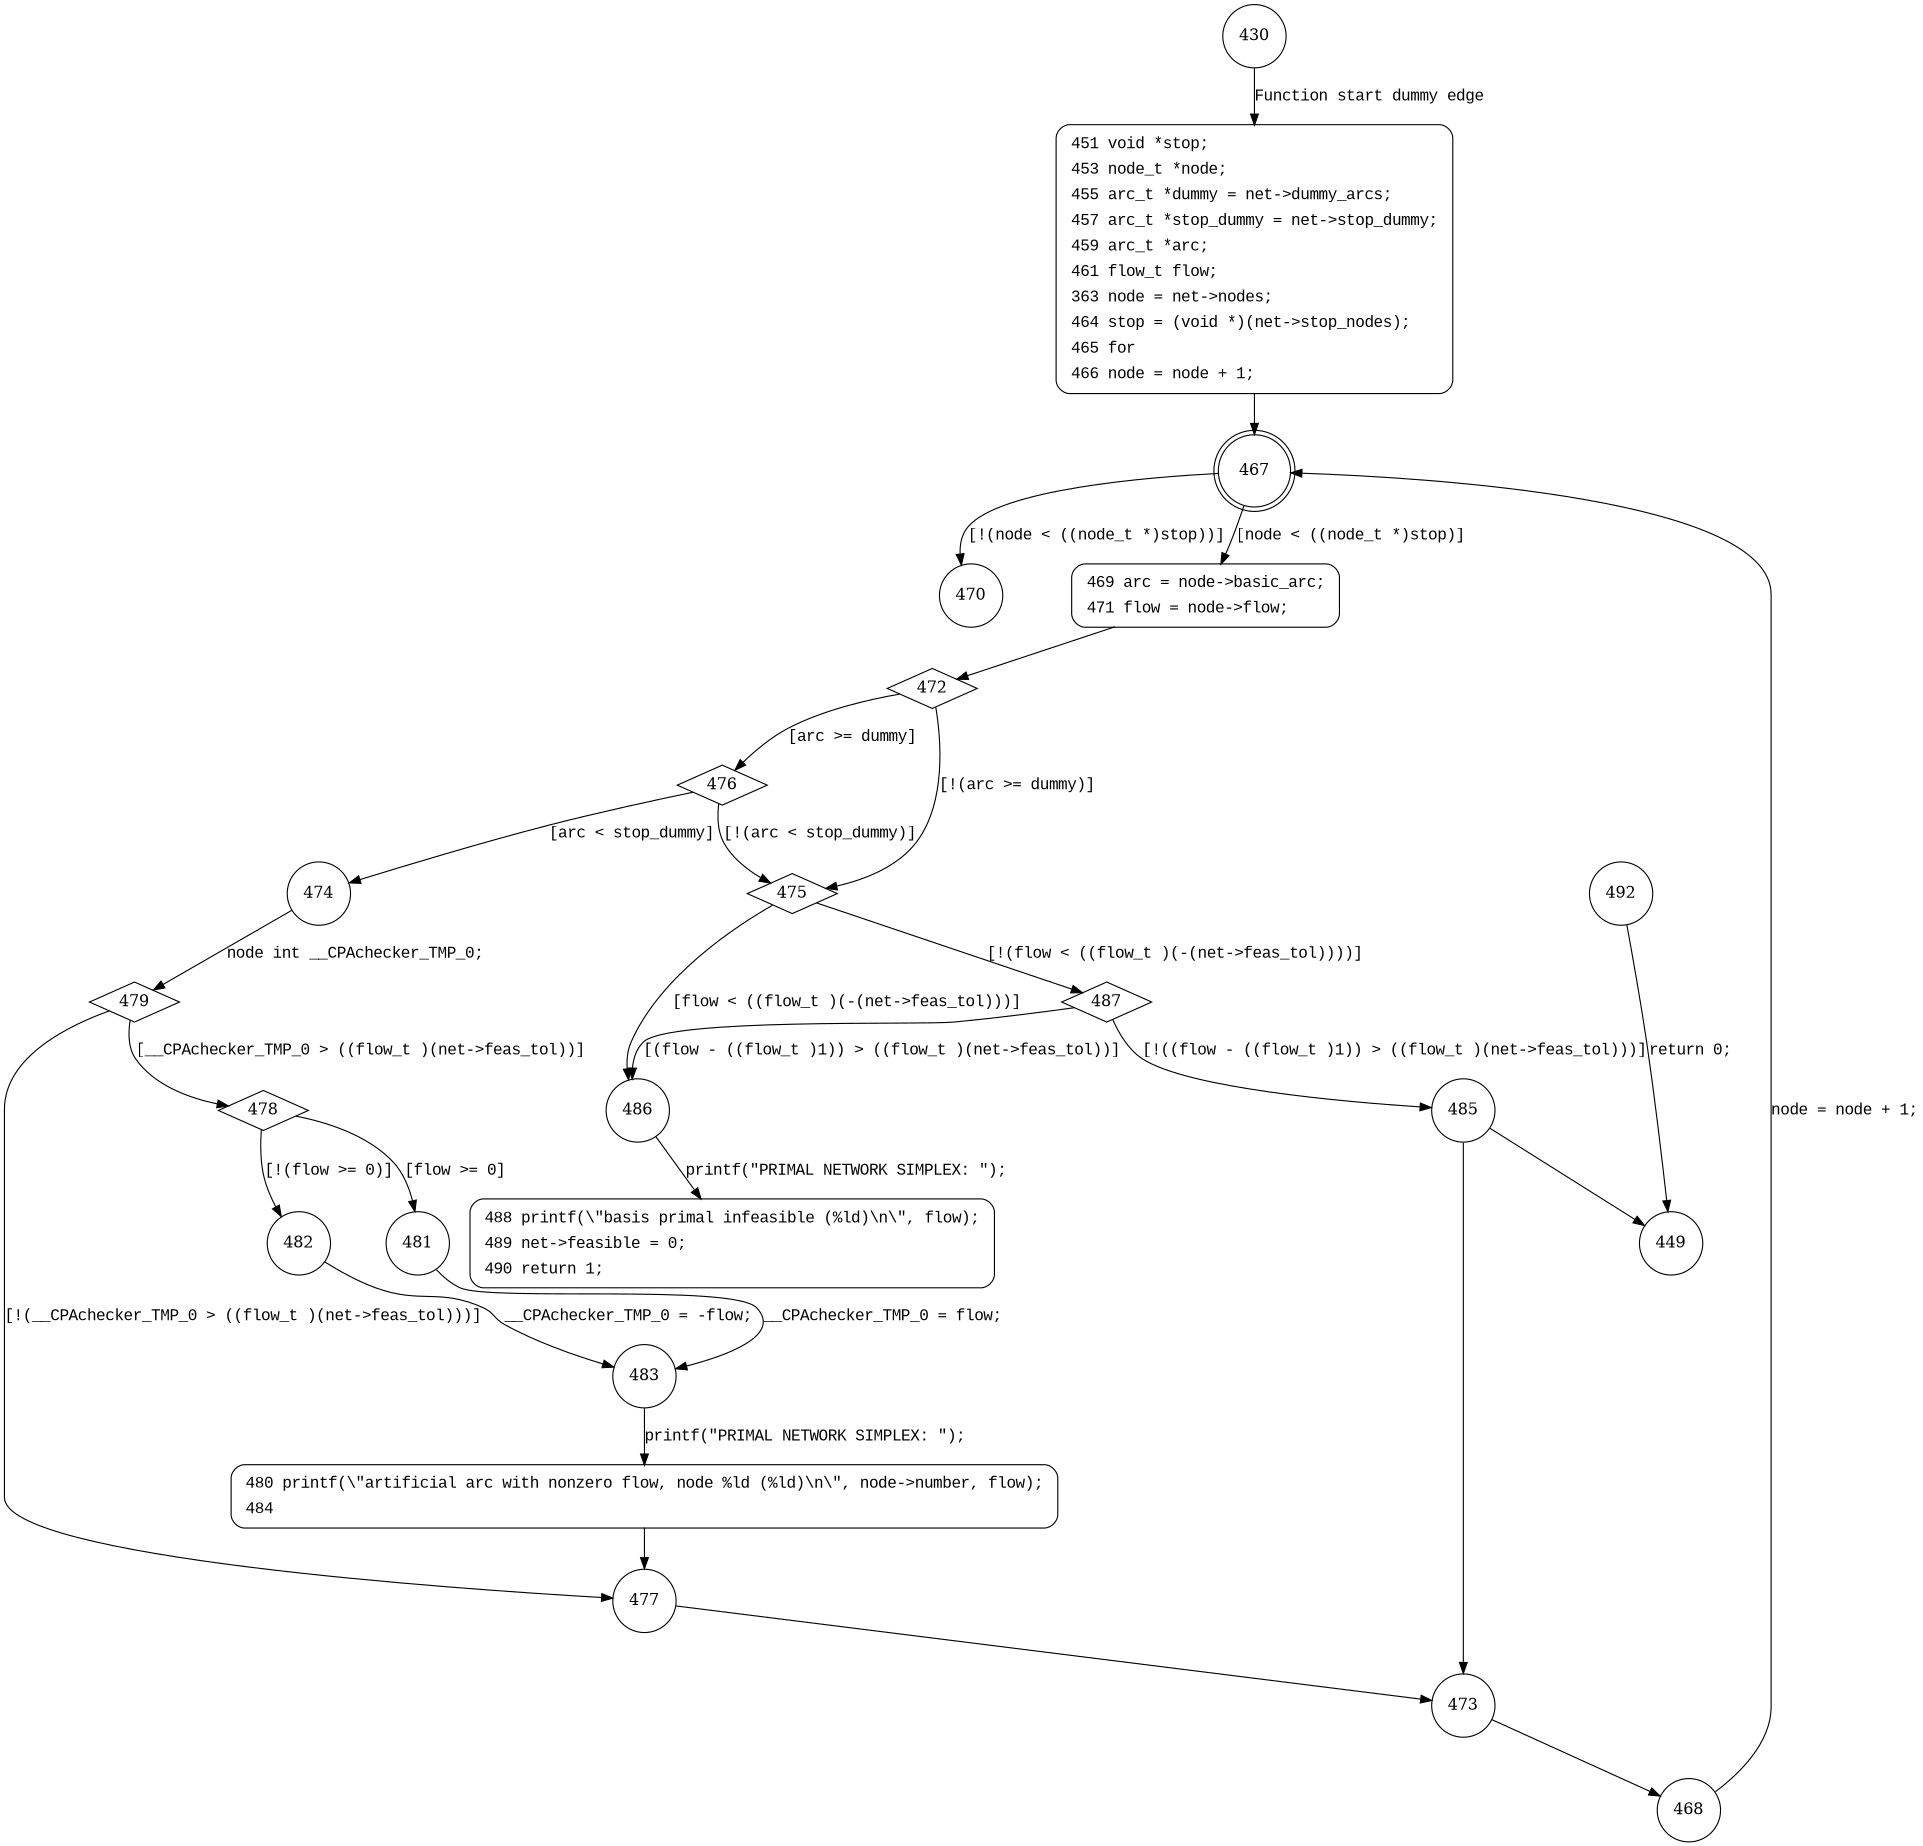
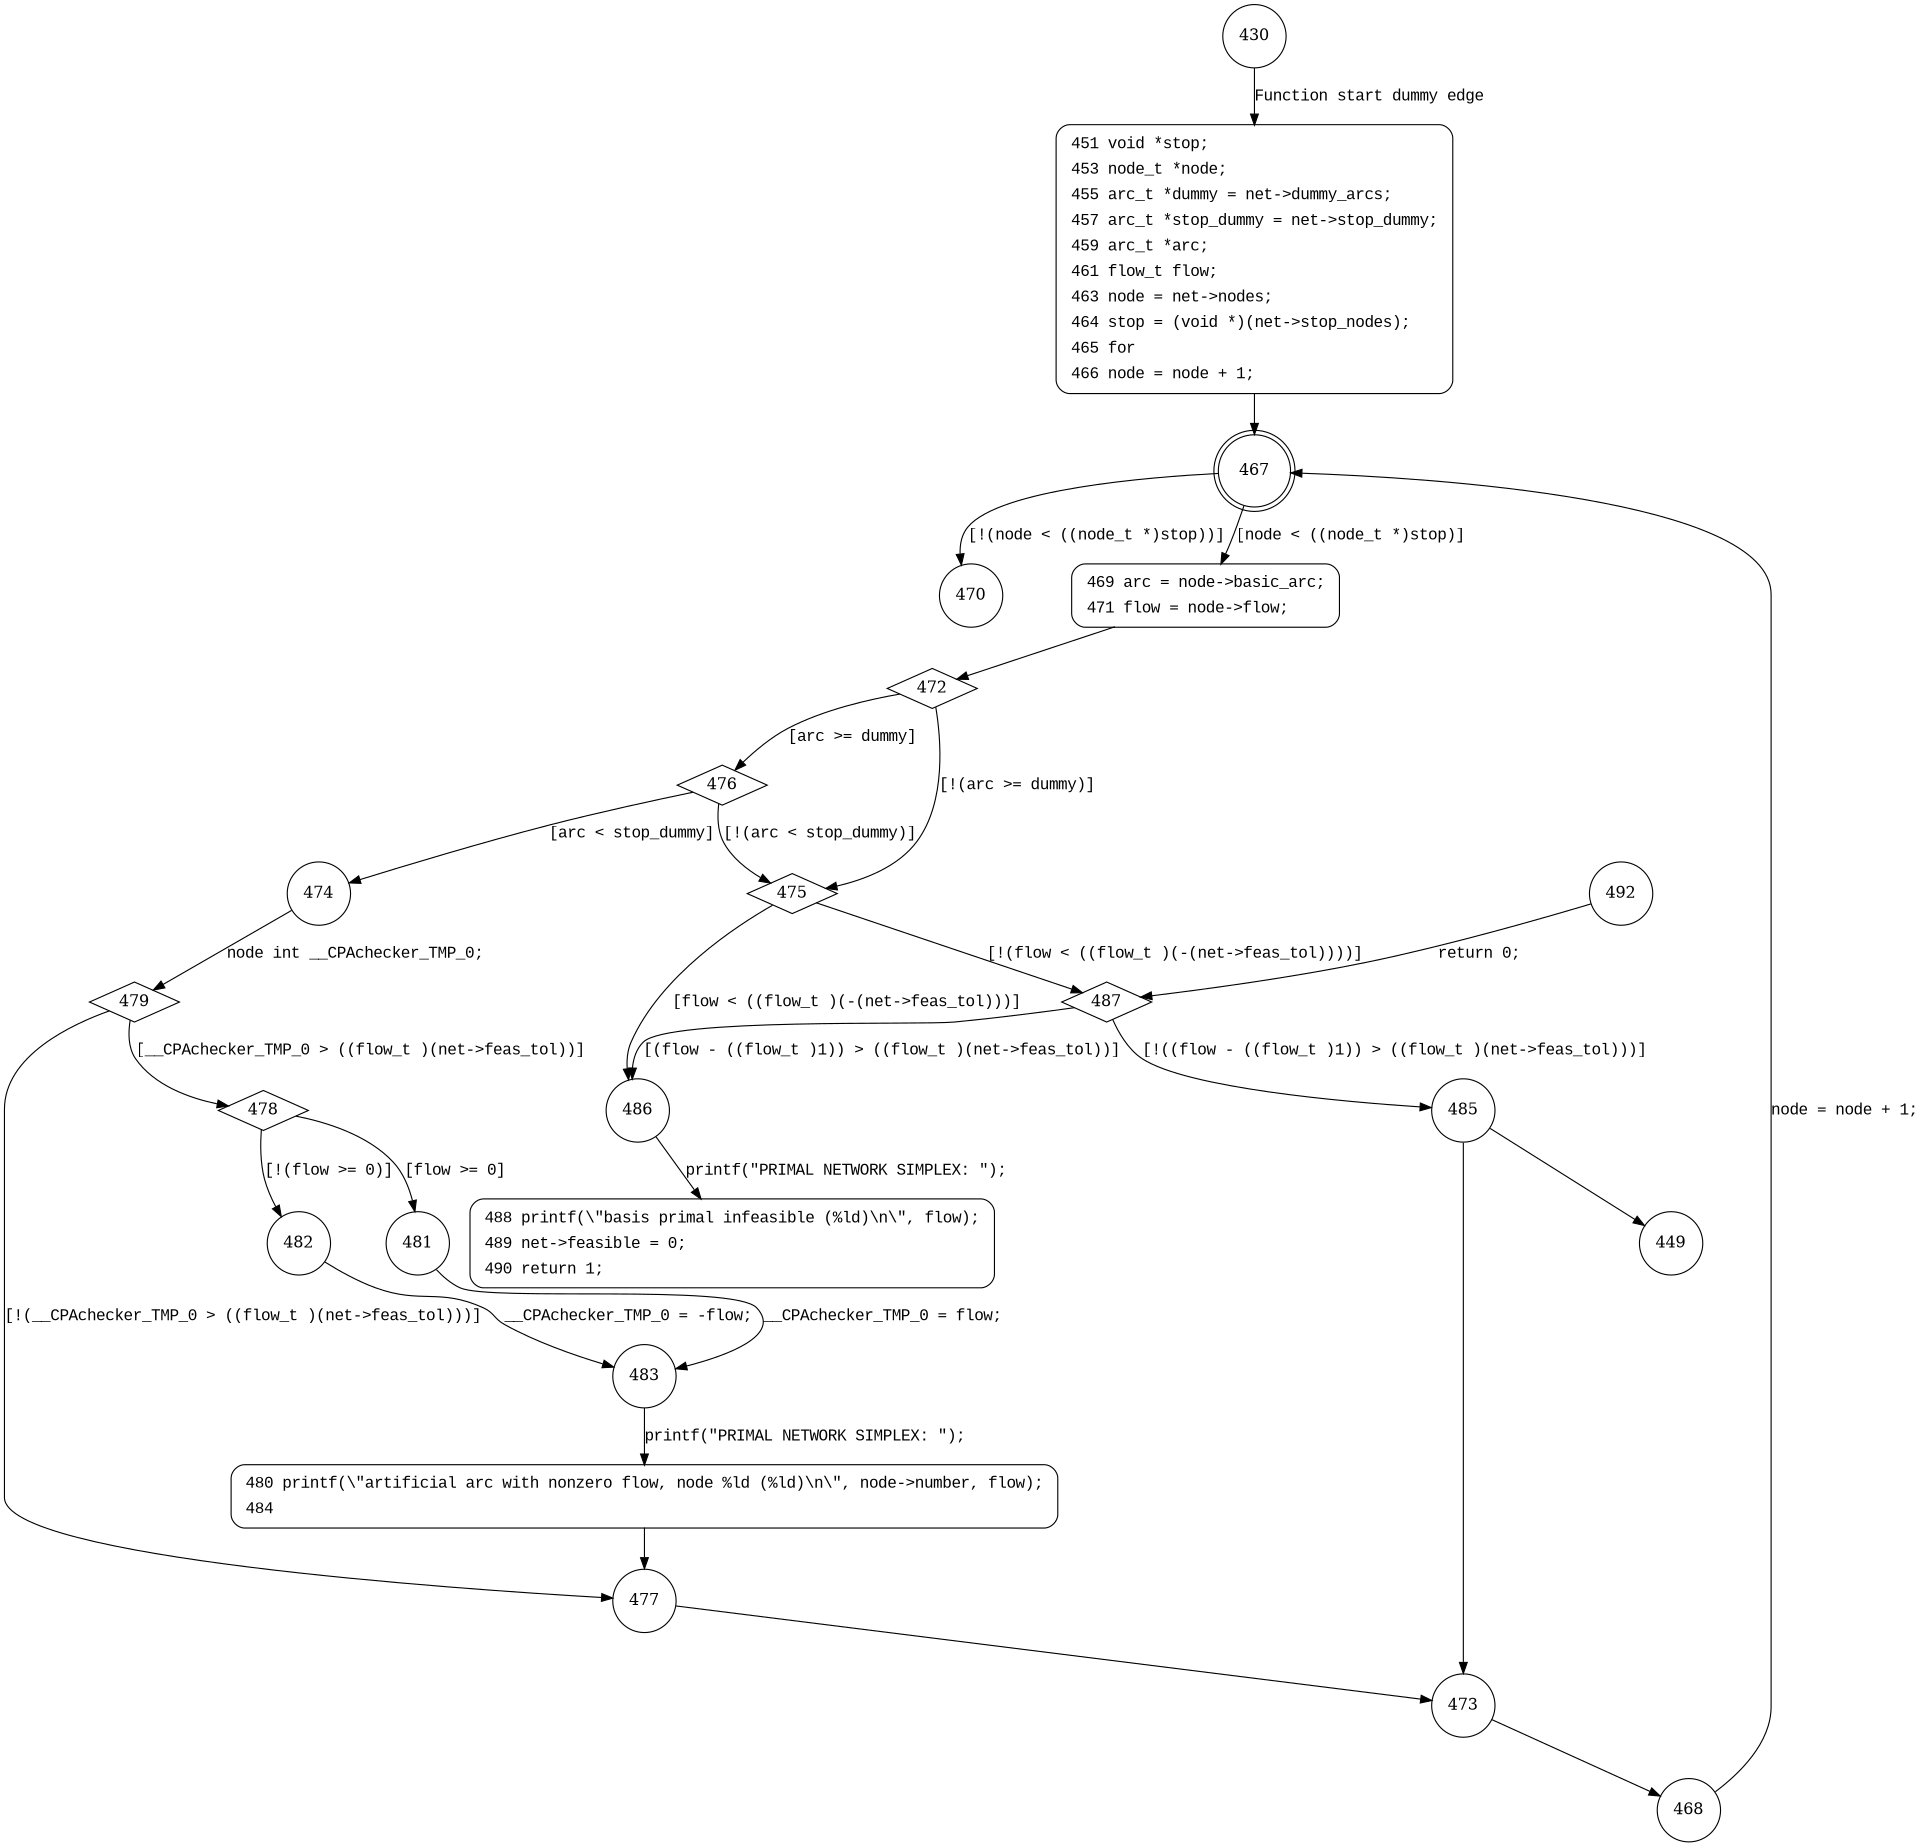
node "451": text "363" -> "463"
edge "492" -> "449": now "492" -> "487"
